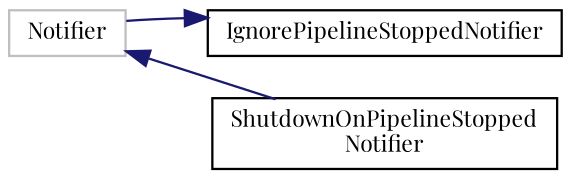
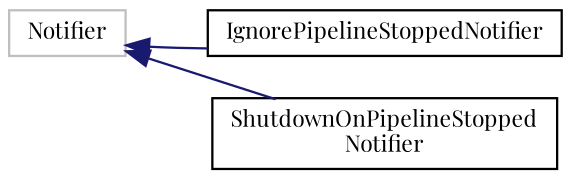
edge "Notifier" -> "IgnorePipelineStoppedNotifier": reversed
